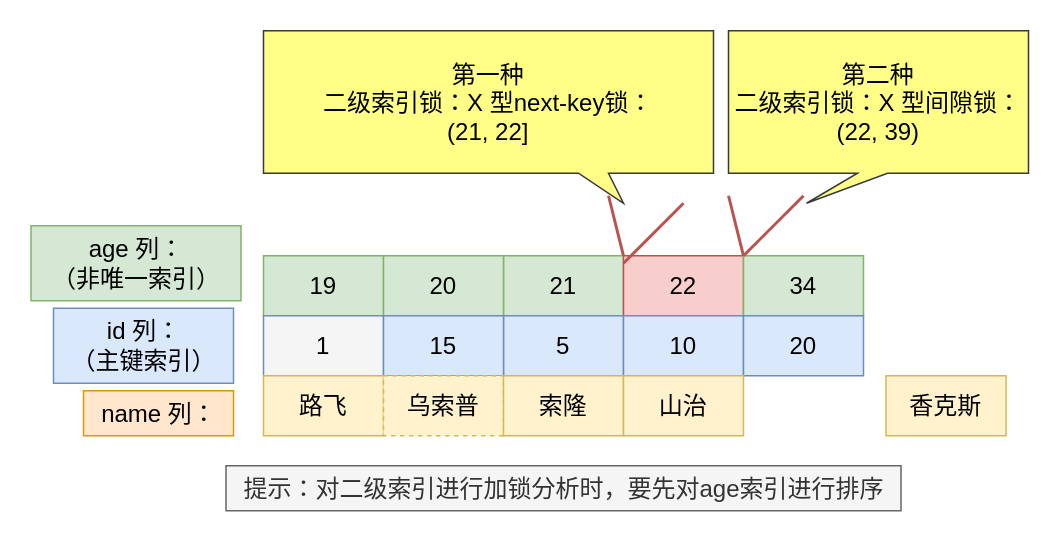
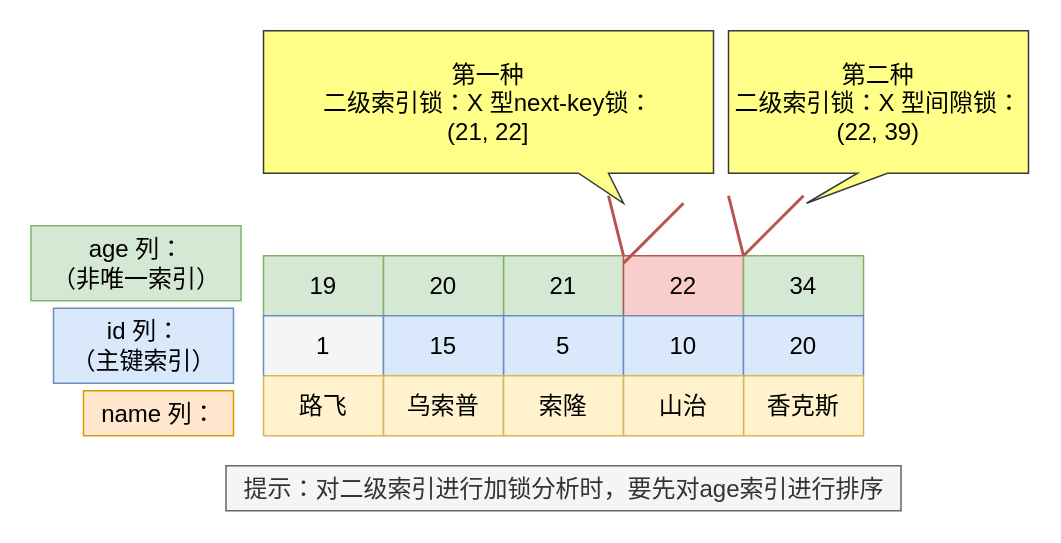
node "乌索普": style dashed -> solid
node "香克斯": moved (946, 406) -> (803, 406)
